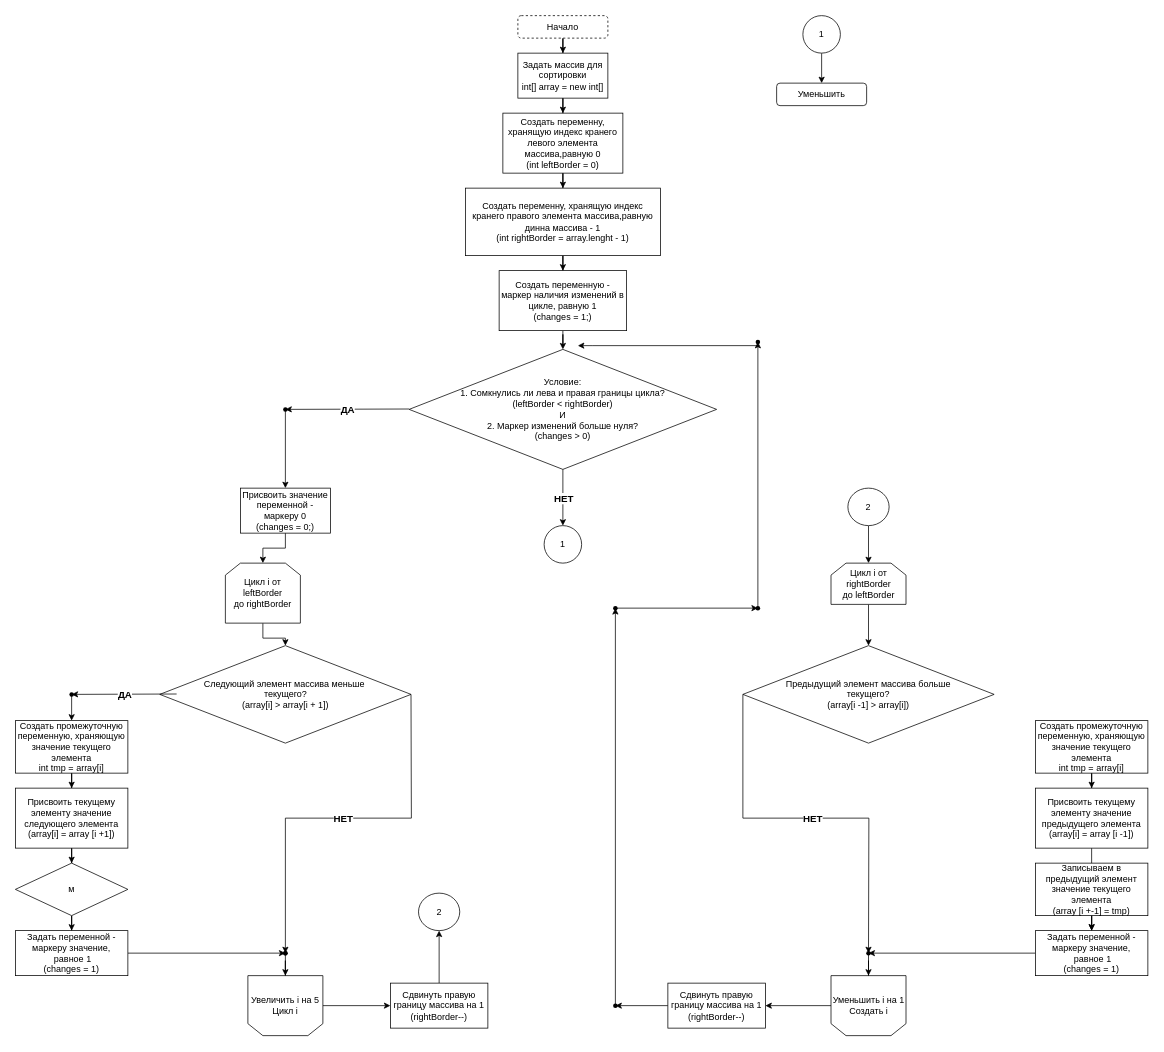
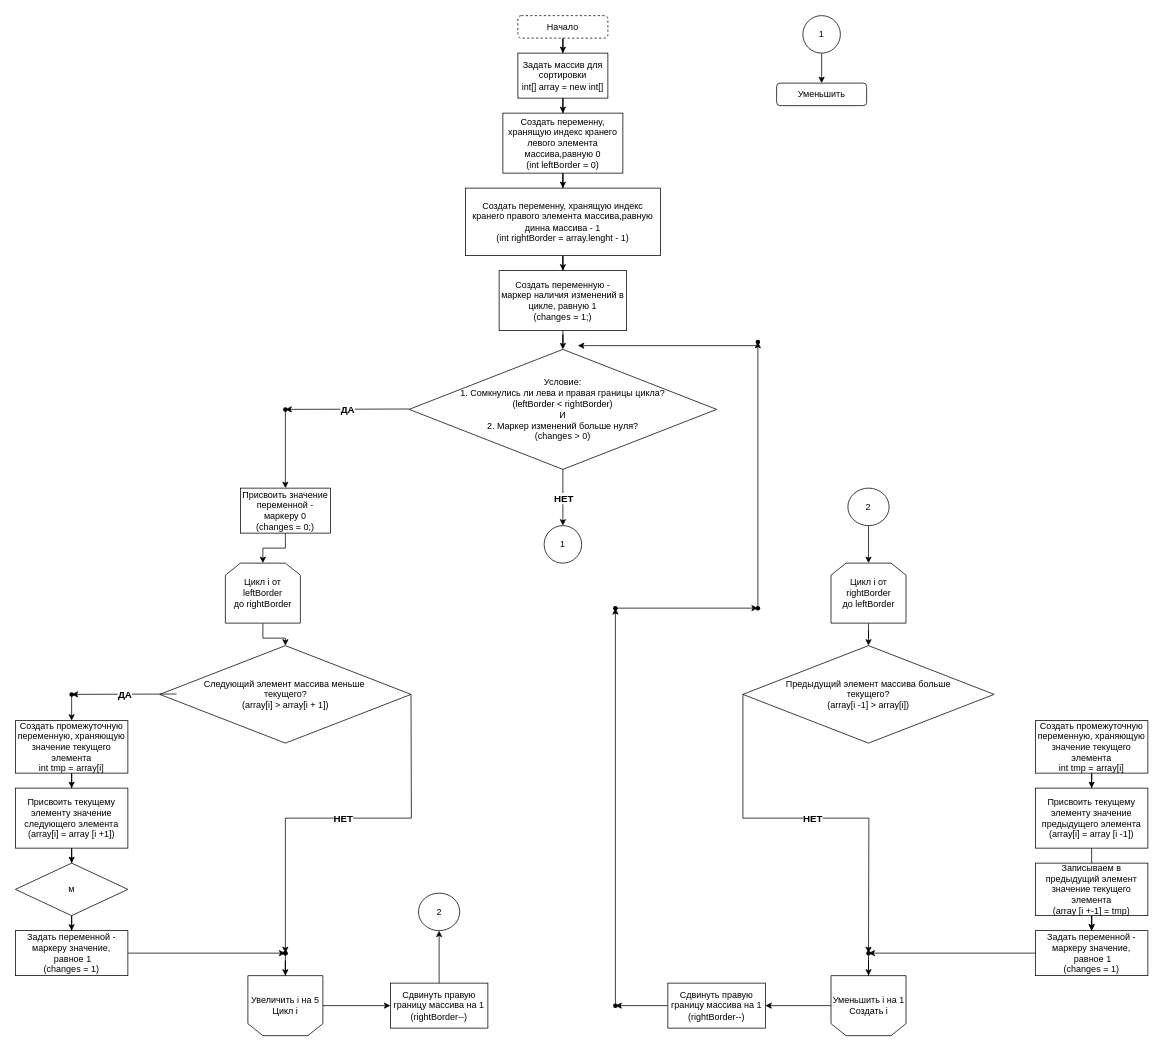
node "Цикл i от rightBorder до leftBorder": size 75x41 -> 75x60
